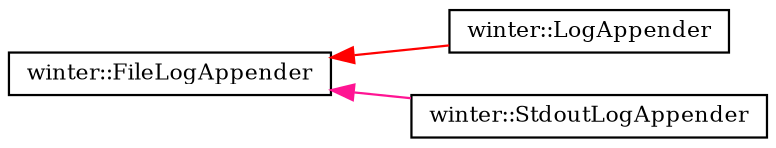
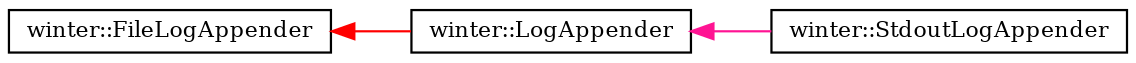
edge "winter::StdoutLogAppender" -> "winter::FileLogAppender": now "winter::StdoutLogAppender" -> "winter::LogAppender"
